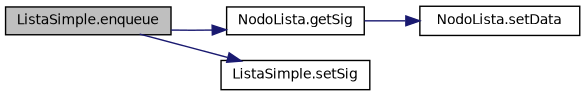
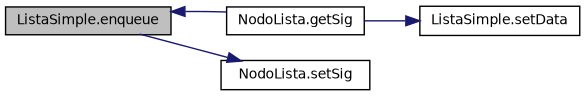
node "NodoLista.setData": label "NodoLista.setData" -> "ListaSimple.setData"
edge "ListaSimple.enqueue" -> "NodoLista.getSig": reversed
node "ListaSimple.setSig": label "ListaSimple.setSig" -> "NodoLista.setSig"
